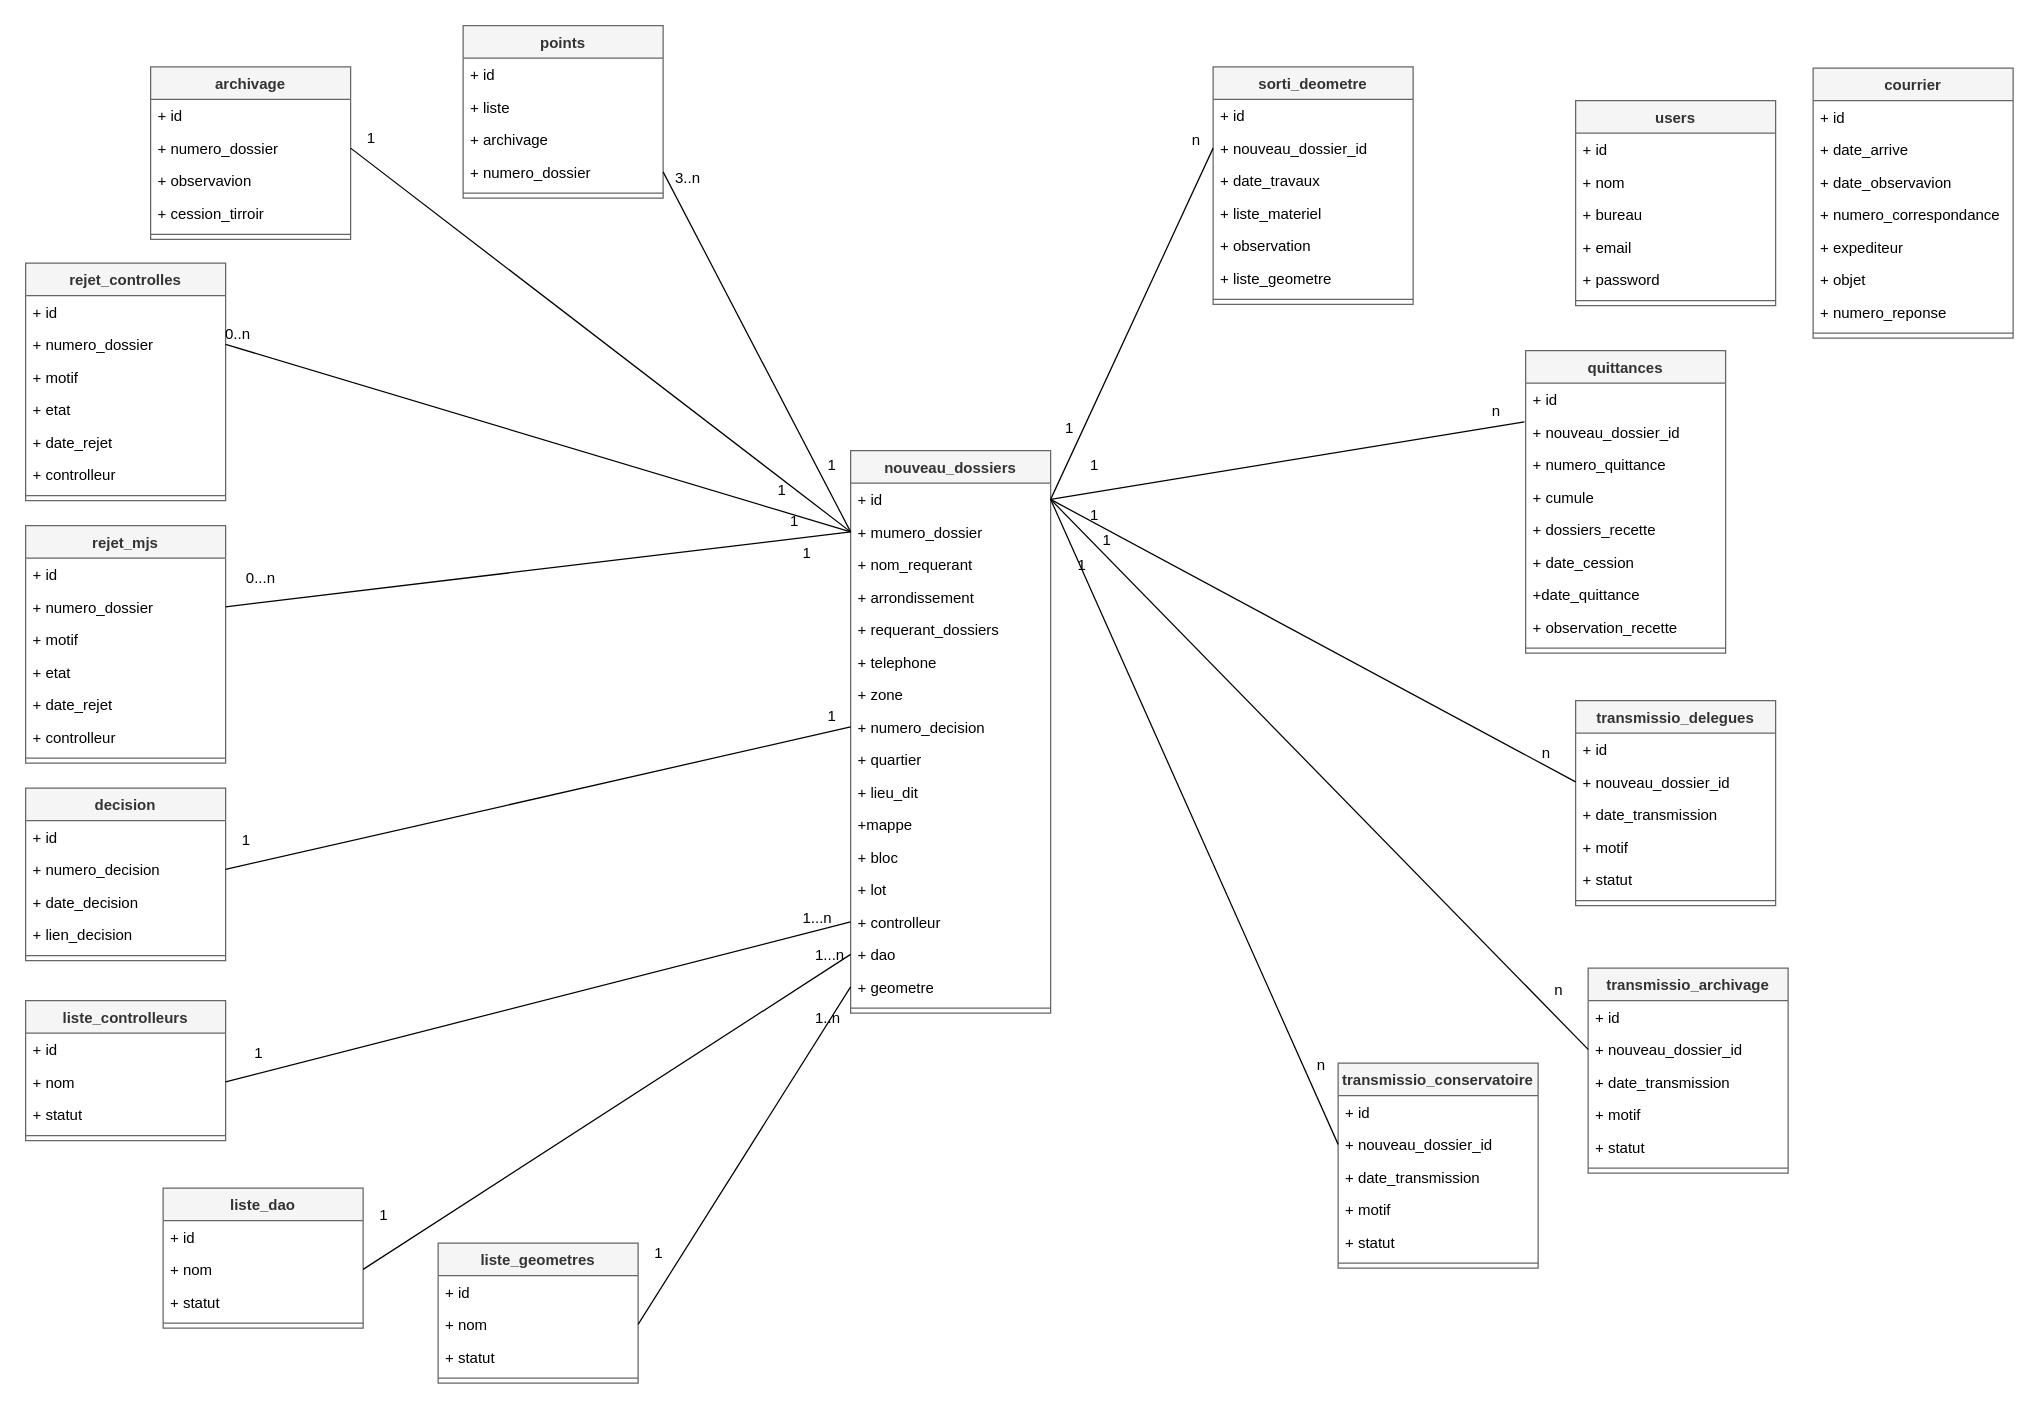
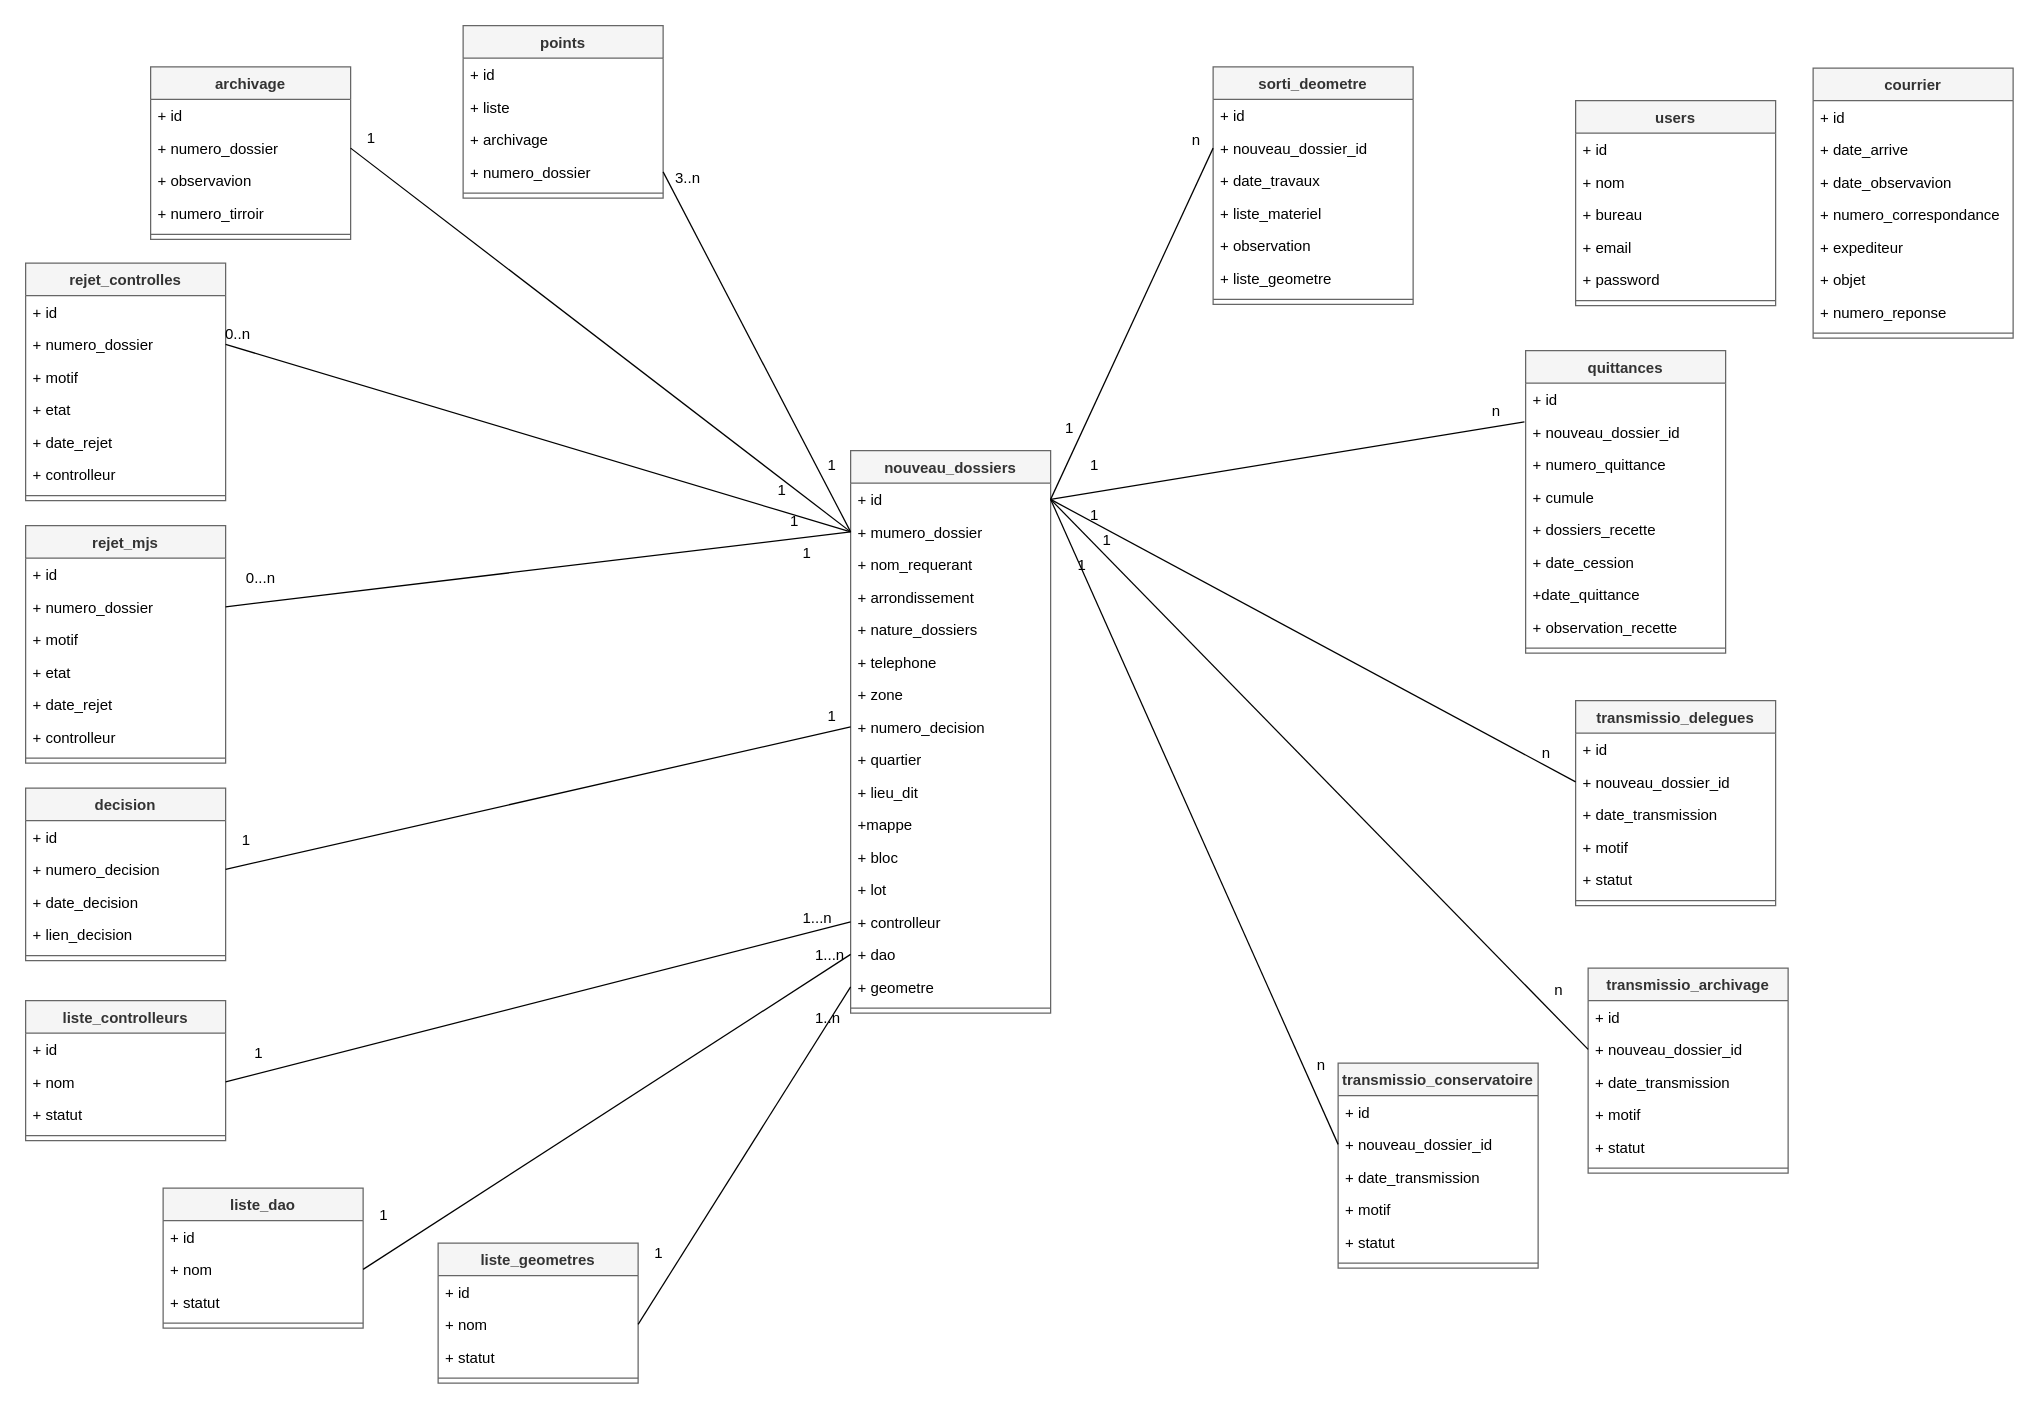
node "+ cession_tirroir": label "+ cession_tirroir" -> "+ numero_tirroir"
node "+ requerant_dossiers": label "+ requerant_dossiers" -> "+ nature_dossiers"
